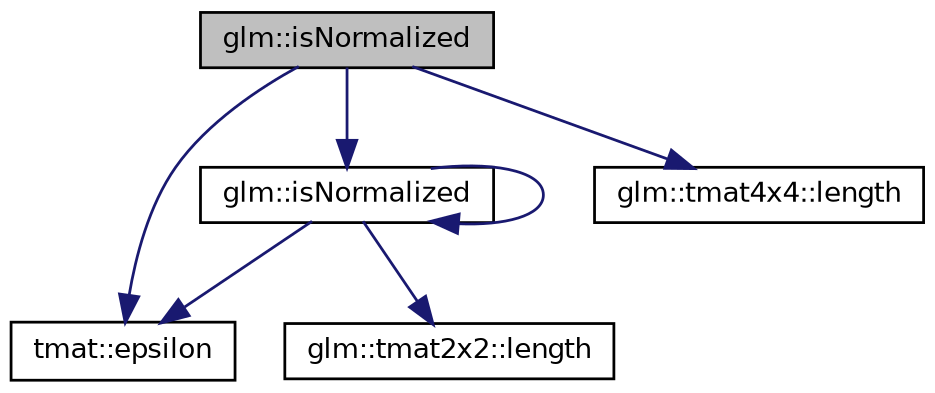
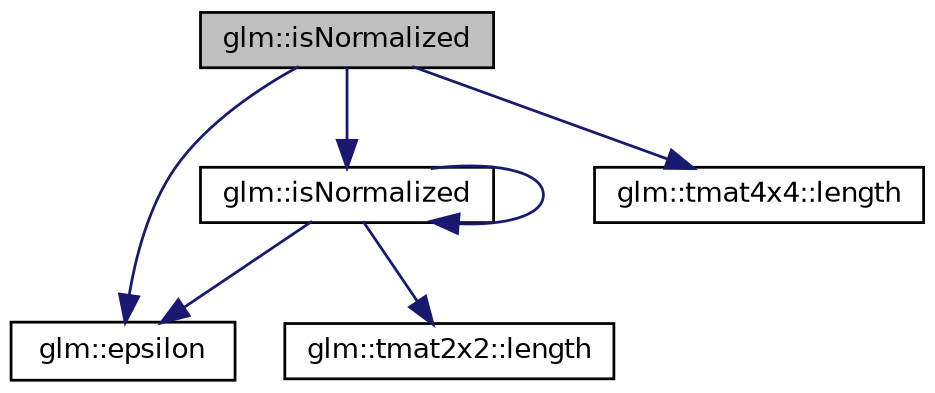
node "tmat::epsilon": label "tmat::epsilon" -> "glm::epsilon"
